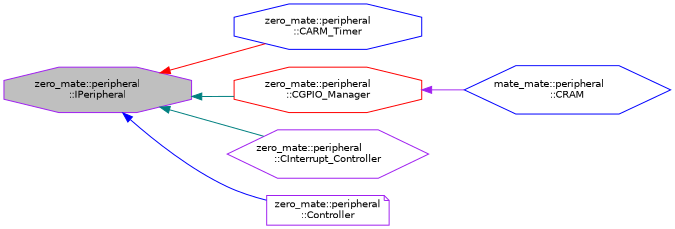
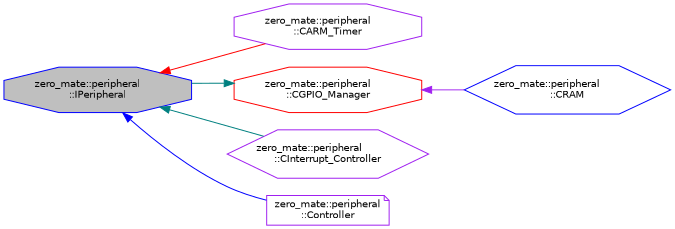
node "zero_mate::peripheral ::CARM_Timer": color blue -> purple
node "zero_mate::peripheral ::IPeripheral": color purple -> blue
node "mate_mate::peripheral ::CRAM": label "mate_mate::peripheral ::CRAM" -> "zero_mate::peripheral ::CRAM"
edge "zero_mate::peripheral ::CGPIO_Manager" -> "zero_mate::peripheral ::IPeripheral": reversed
